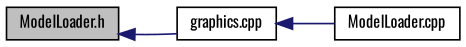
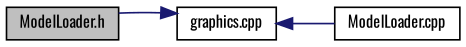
edge "graphics.cpp" -> "ModelLoader.h": reversed
